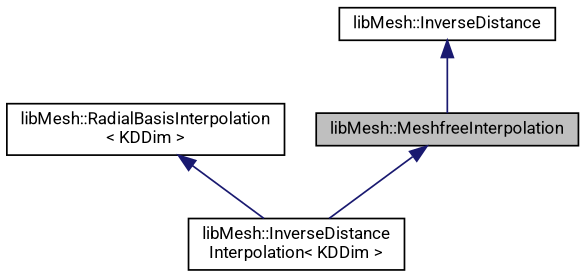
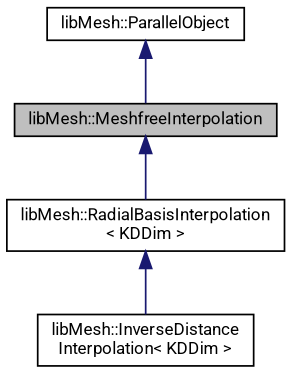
node "libMesh::InverseDistance": label "libMesh::InverseDistance" -> "libMesh::ParallelObject"
edge "libMesh::InverseDistance Interpolation< KDDim >" -> "libMesh::MeshfreeInterpolation": now "libMesh::RadialBasisInterpolation < KDDim >" -> "libMesh::MeshfreeInterpolation"
